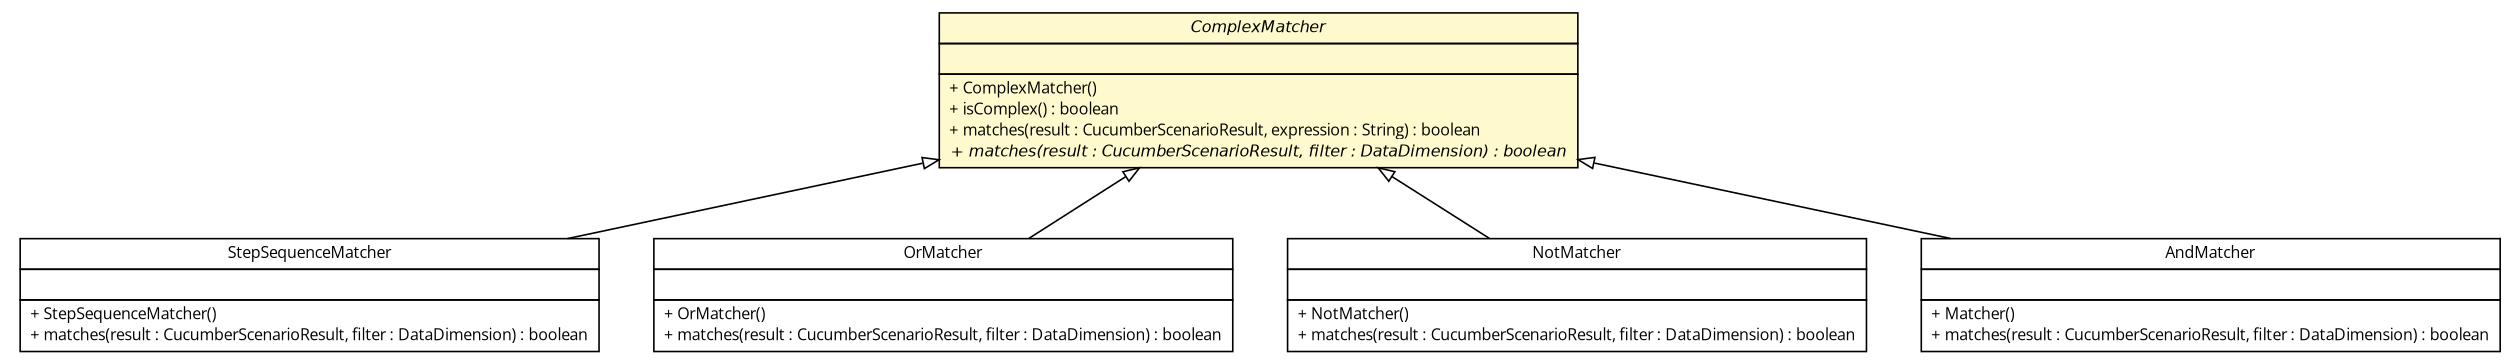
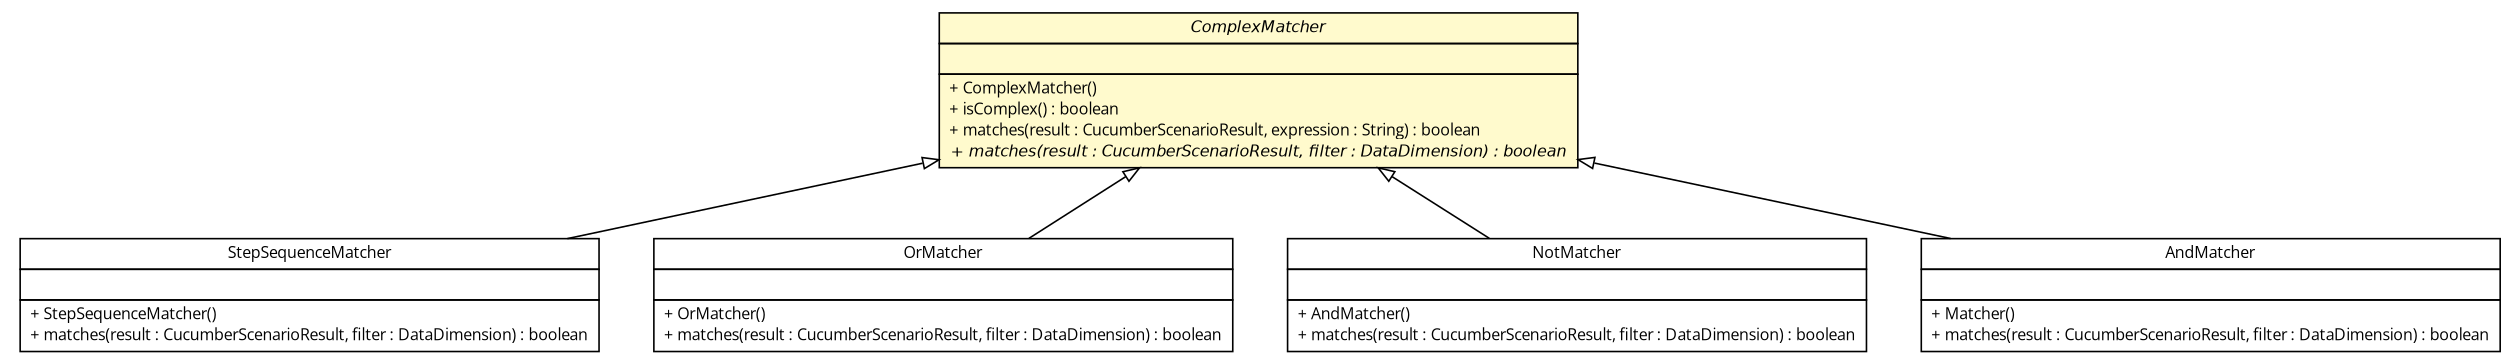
node "NotMatcher": text "+ NotMatcher()" -> "+ AndMatcher()"
